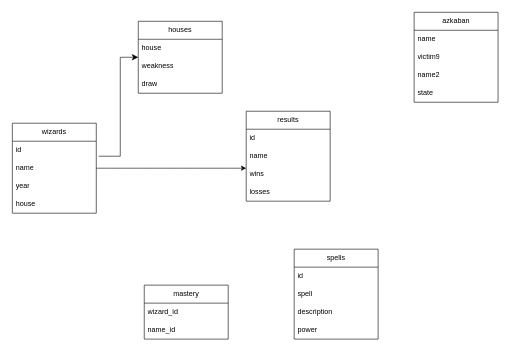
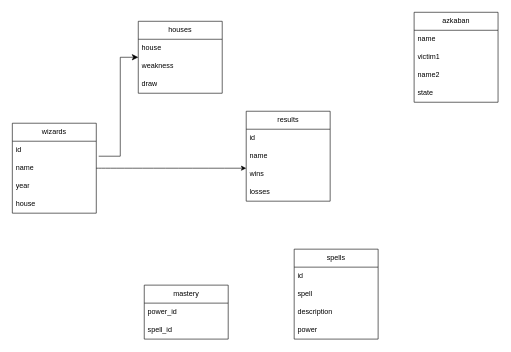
node "victim9": label "victim9" -> "victim1"
node "wizard_id": label "wizard_id" -> "power_id"
node "name_id": label "name_id" -> "spell_id"
